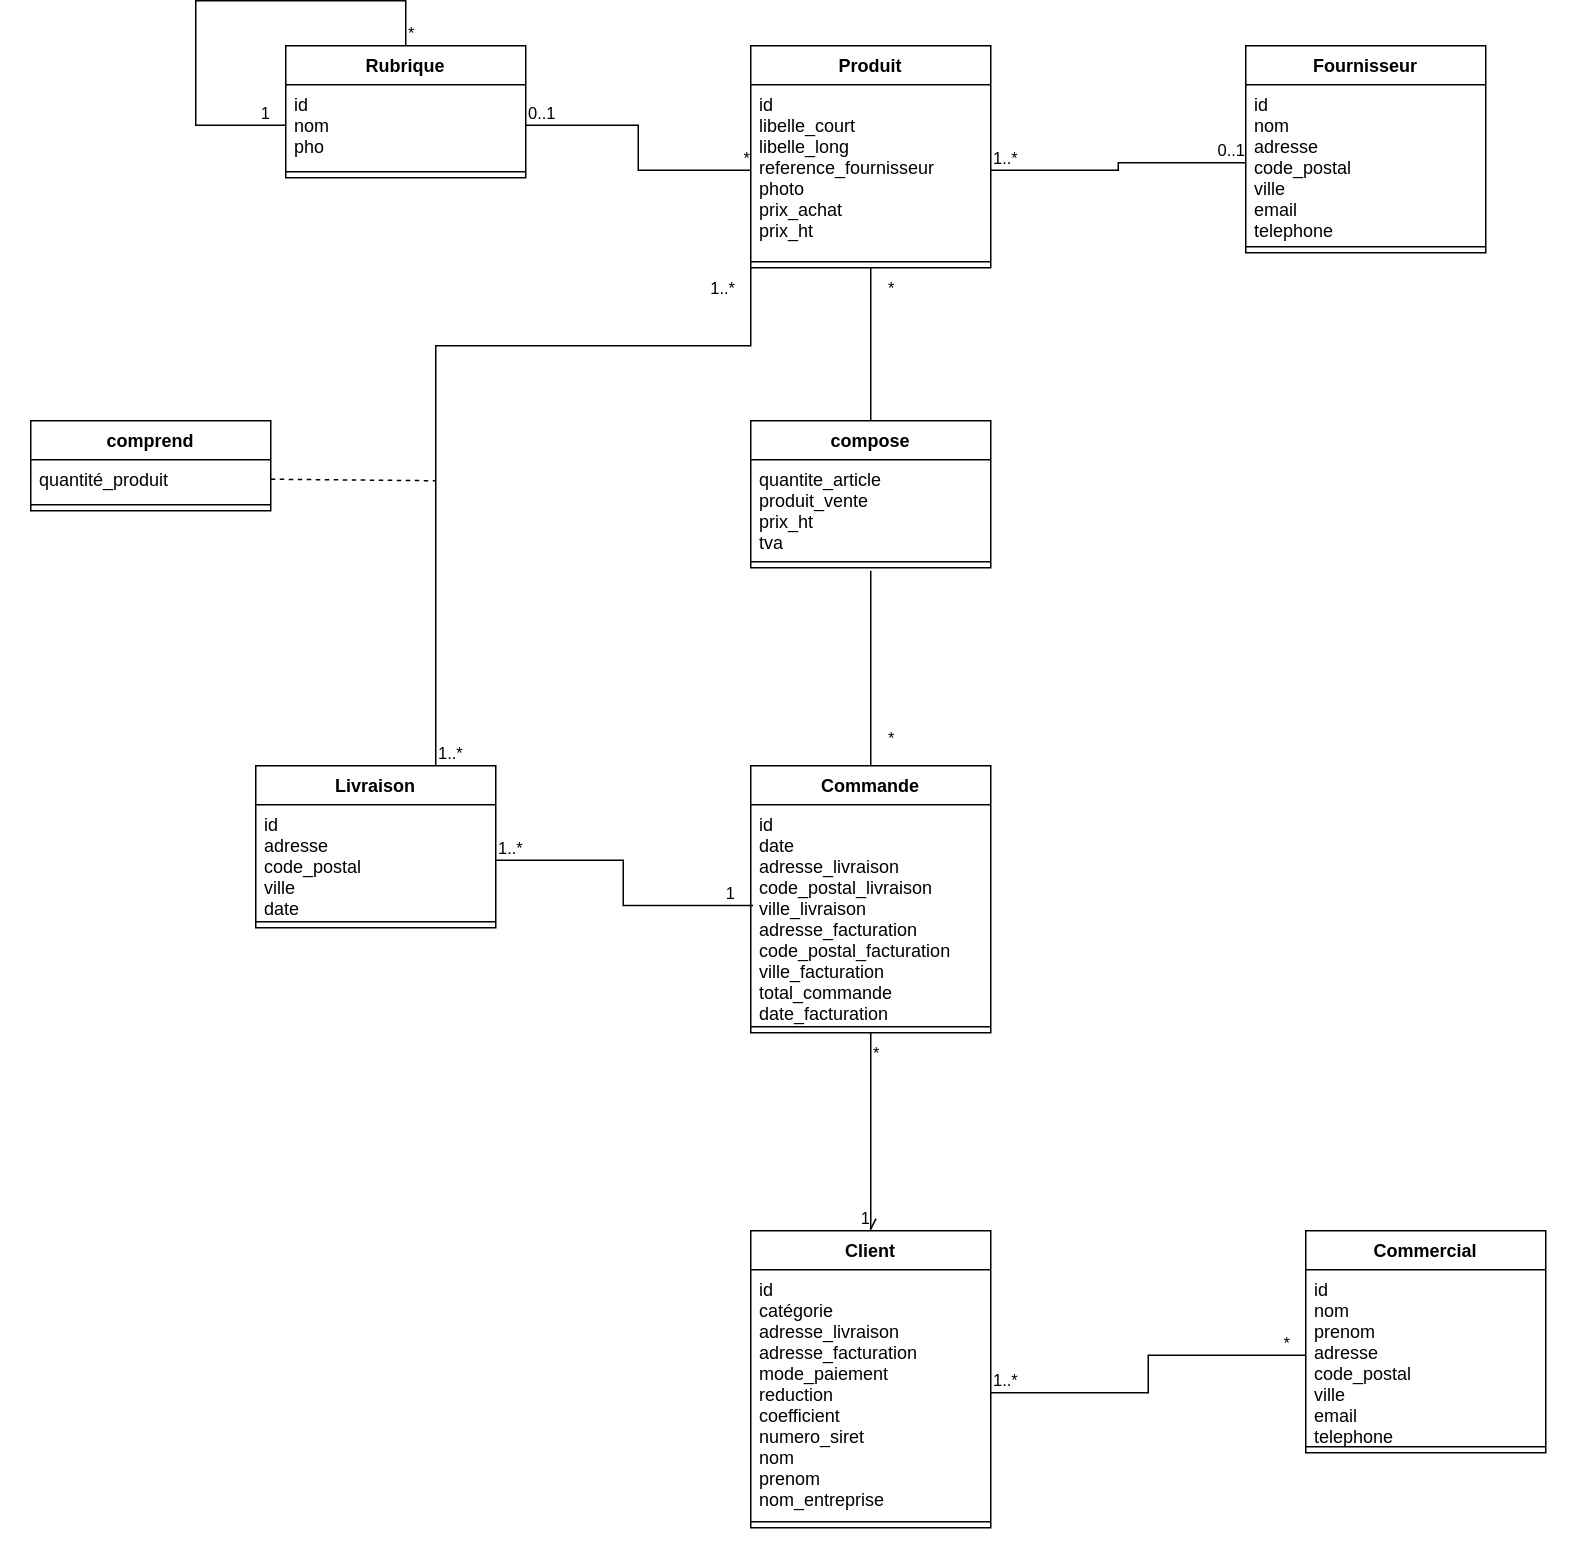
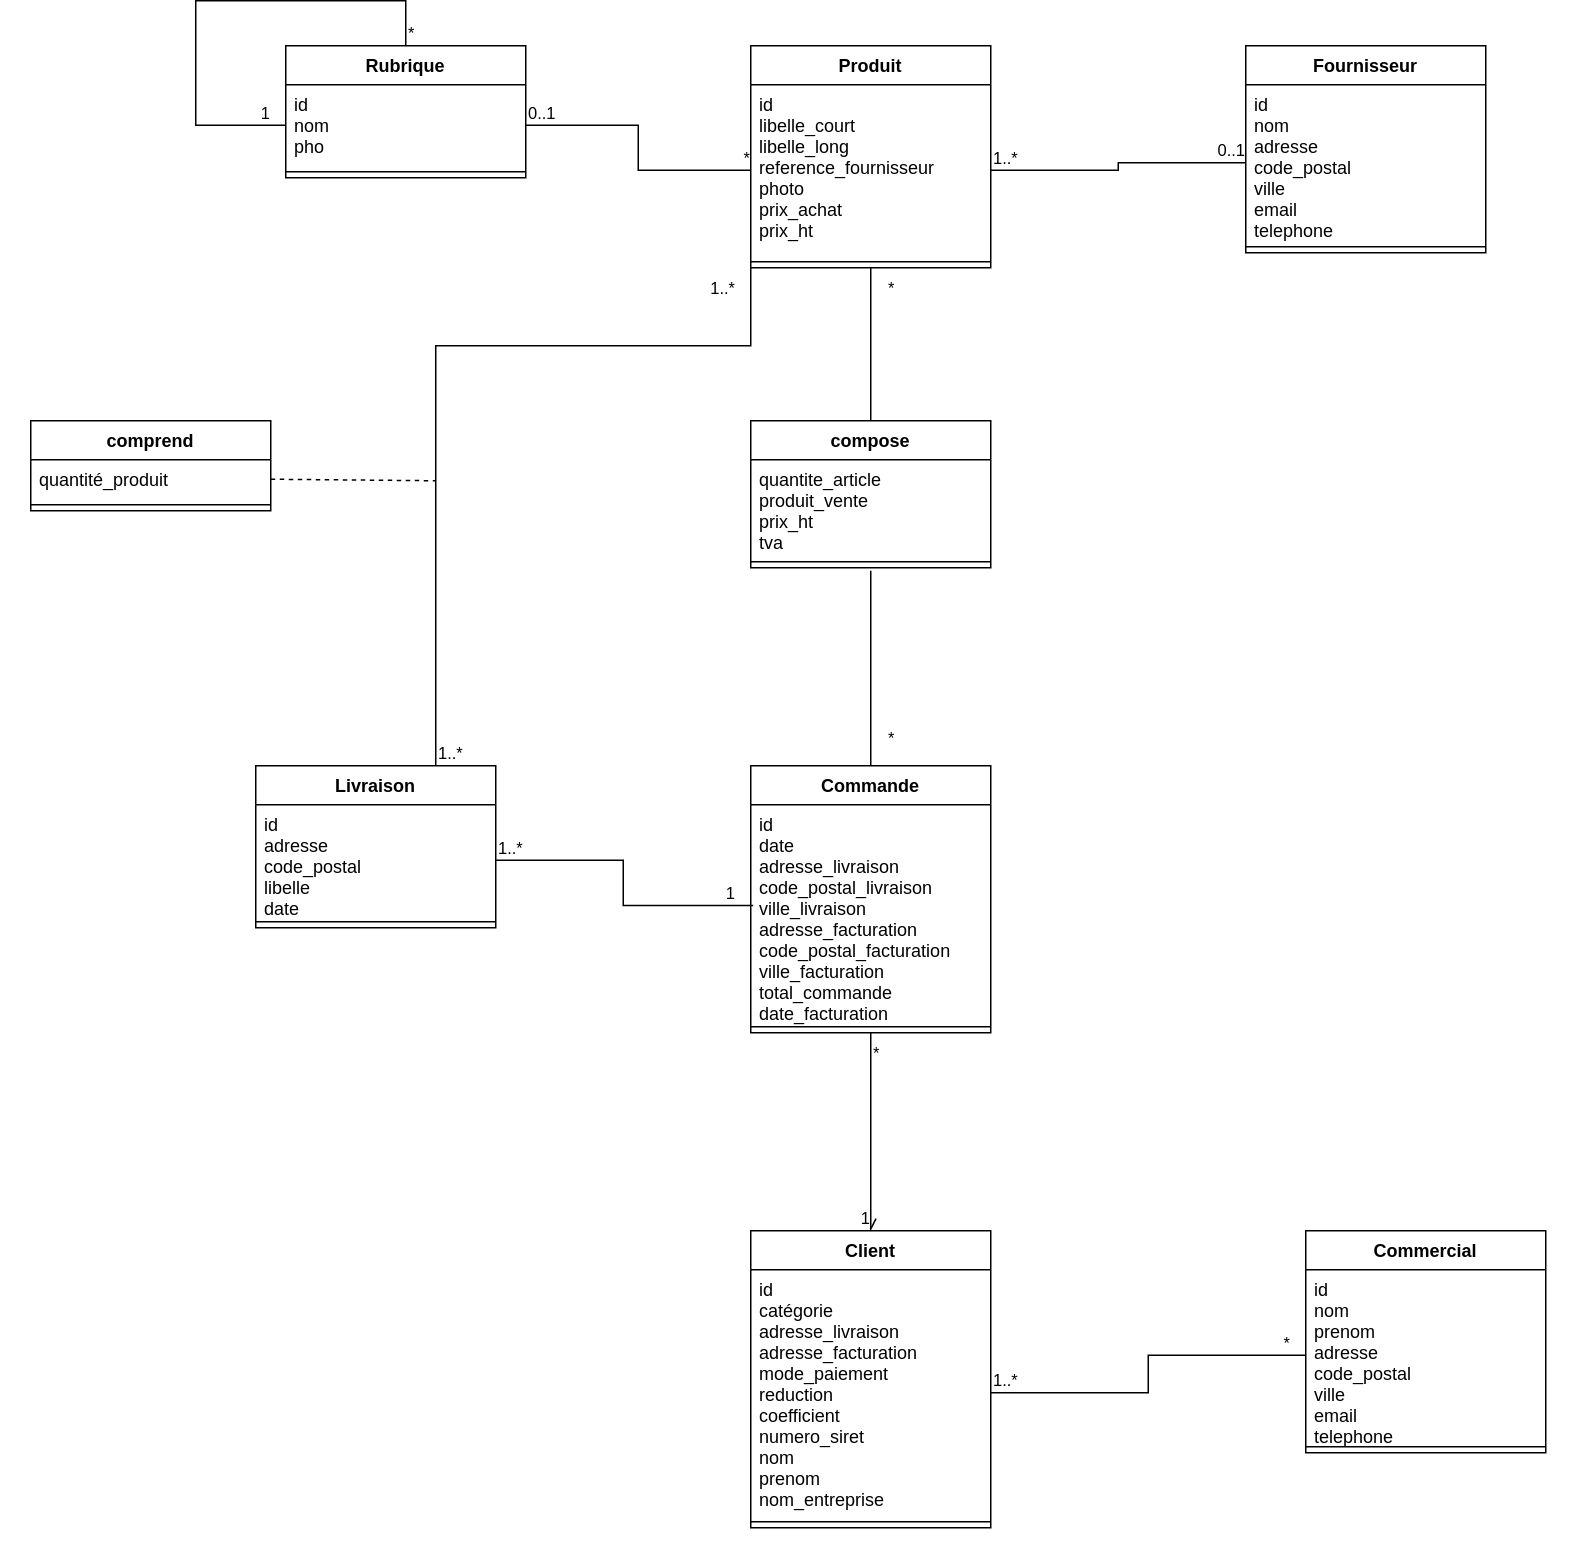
node "id adresse code_postal ville date": label "id adresse code_postal ville date" -> "id adresse code_postal libelle date"
